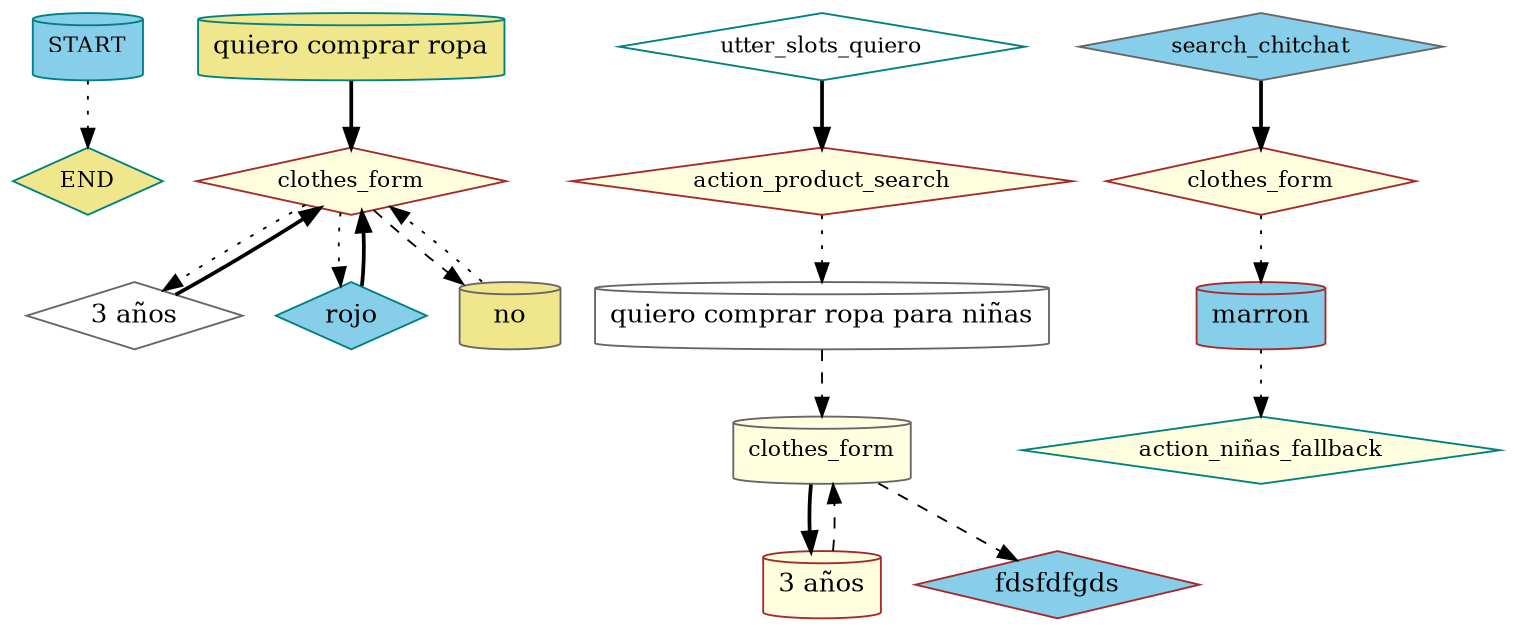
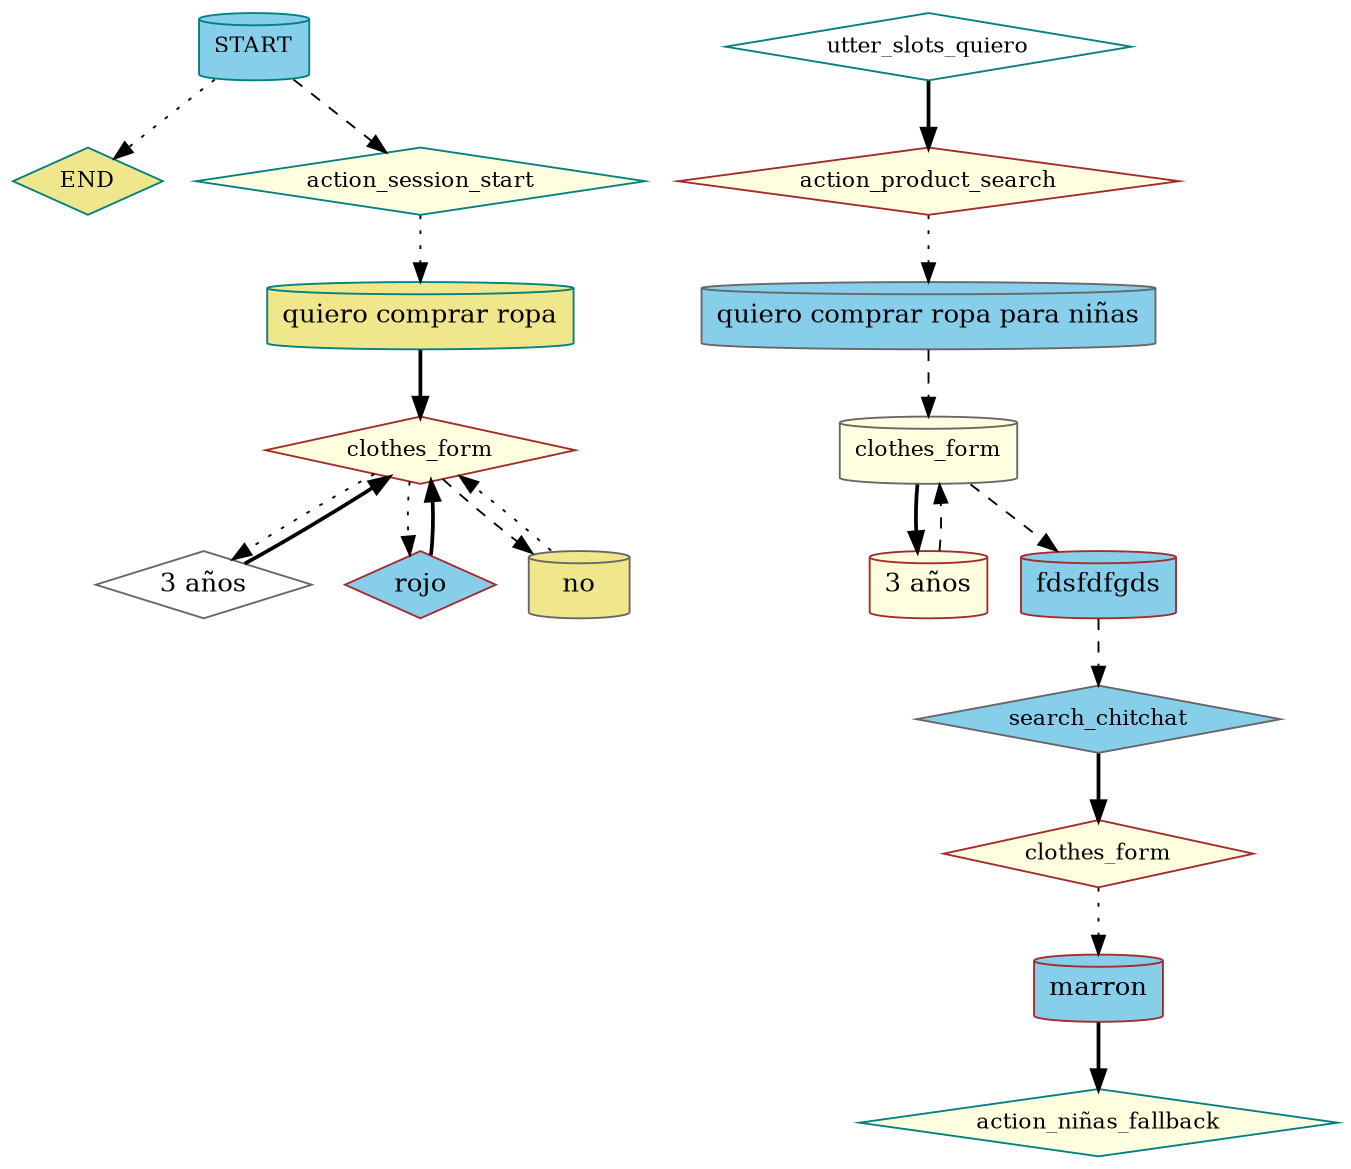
node "action_session_start": added
node "rojo": color teal -> brown
node "quiero comprar ropa para niñas": fillcolor white -> skyblue
edge "marron" -> "action_niñas_fallback": style dotted -> bold
node "fdsfdfgds": shape diamond -> cylinder
edge "fdsfdfgds" -> "search_chitchat": added
